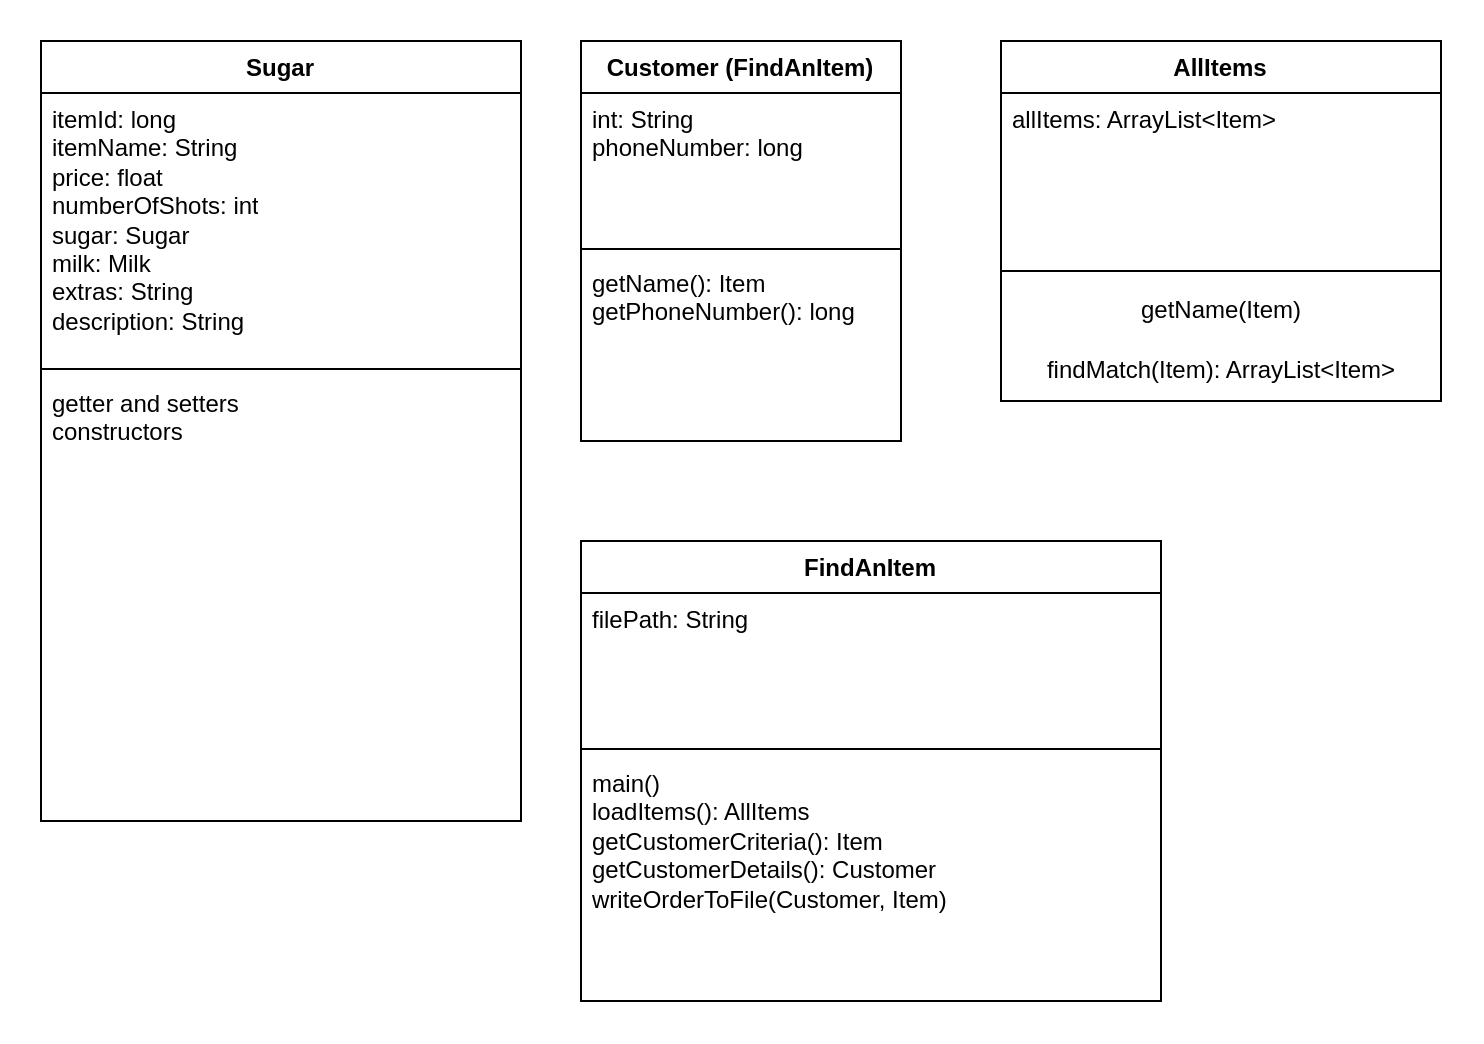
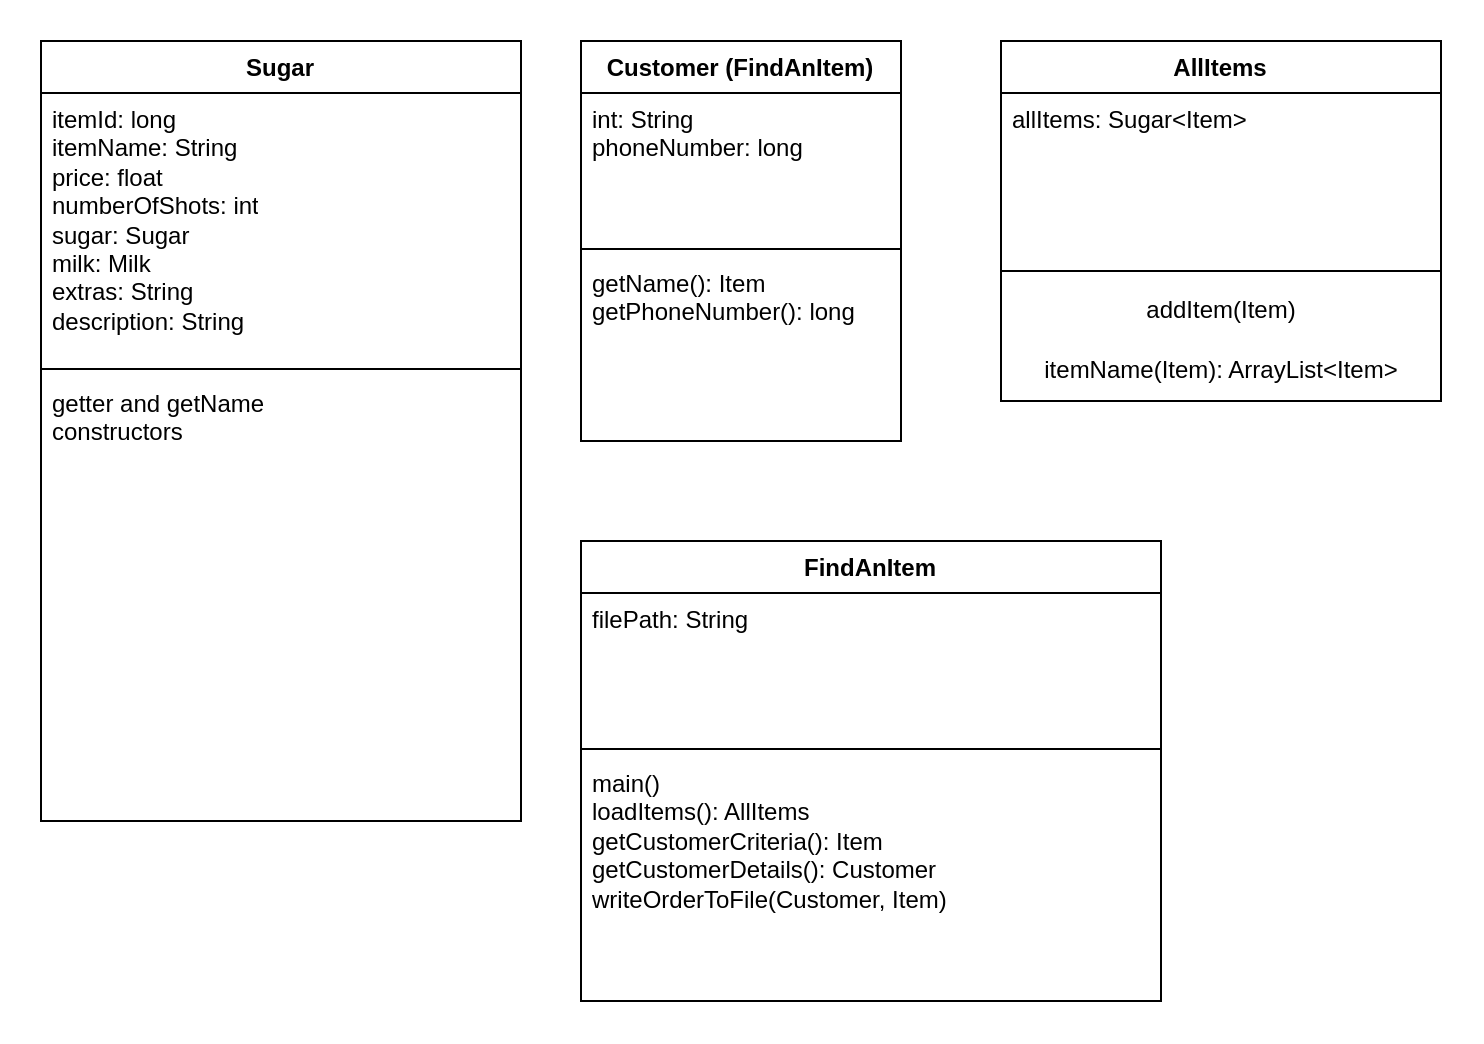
node "allItems: ArrayList<Item>": label "allItems: ArrayList<Item>" -> "allItems: Sugar<Item>"
node "getName(Item)": label "getName(Item)" -> "addItem(Item)"
node "findMatch(Item): ArrayList<Item>": label "findMatch(Item): ArrayList<Item>" -> "itemName(Item): ArrayList<Item>"
node "getter and setters constructors": label "getter and setters constructors" -> "getter and getName constructors"
